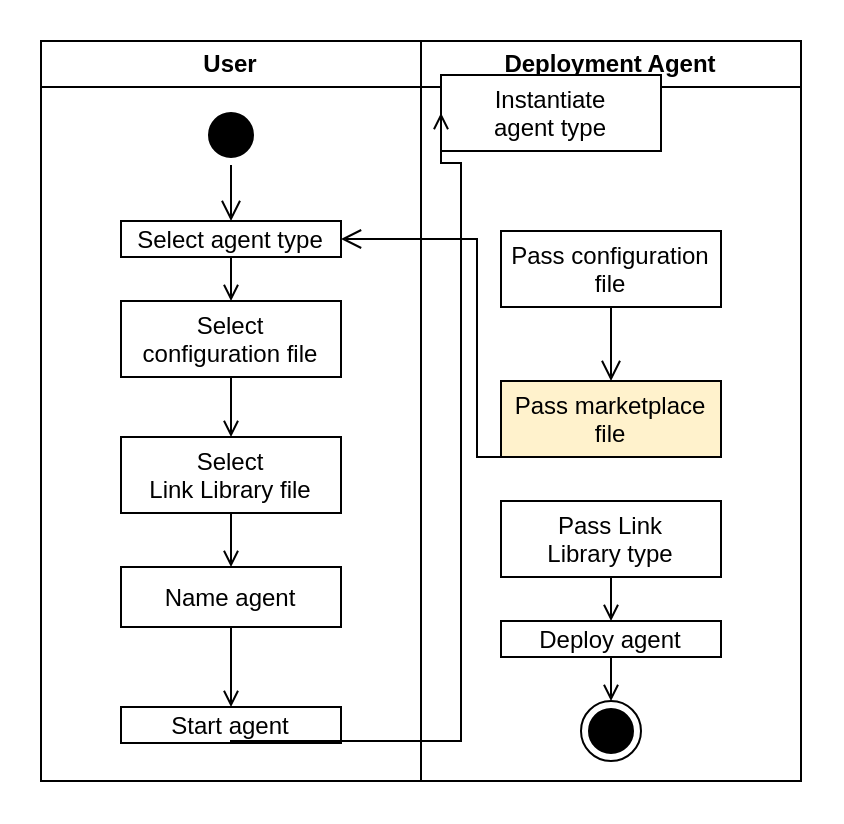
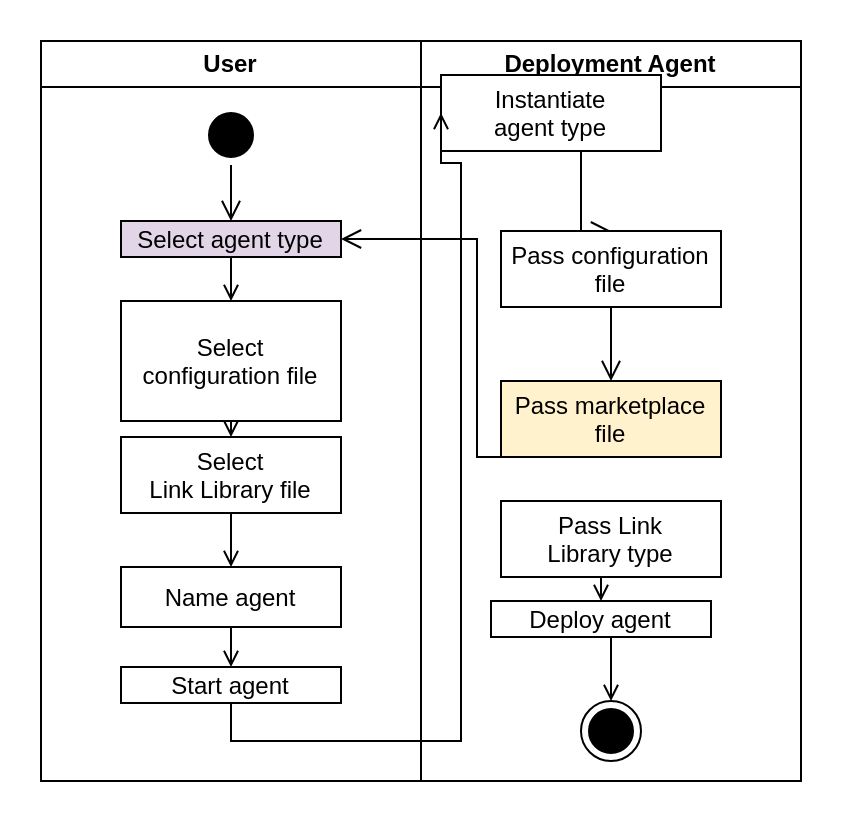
edge "Instantiate agent type" -> "Pass configuration file": added
node "Select agent type": fillcolor #ffffff -> #e1d5e7
node "Select configuration file": size 220x76 -> 220x120
node "Deploy agent": moved (611, 639) -> (601, 619)
node "Start agent": moved (231, 725) -> (231, 685)
